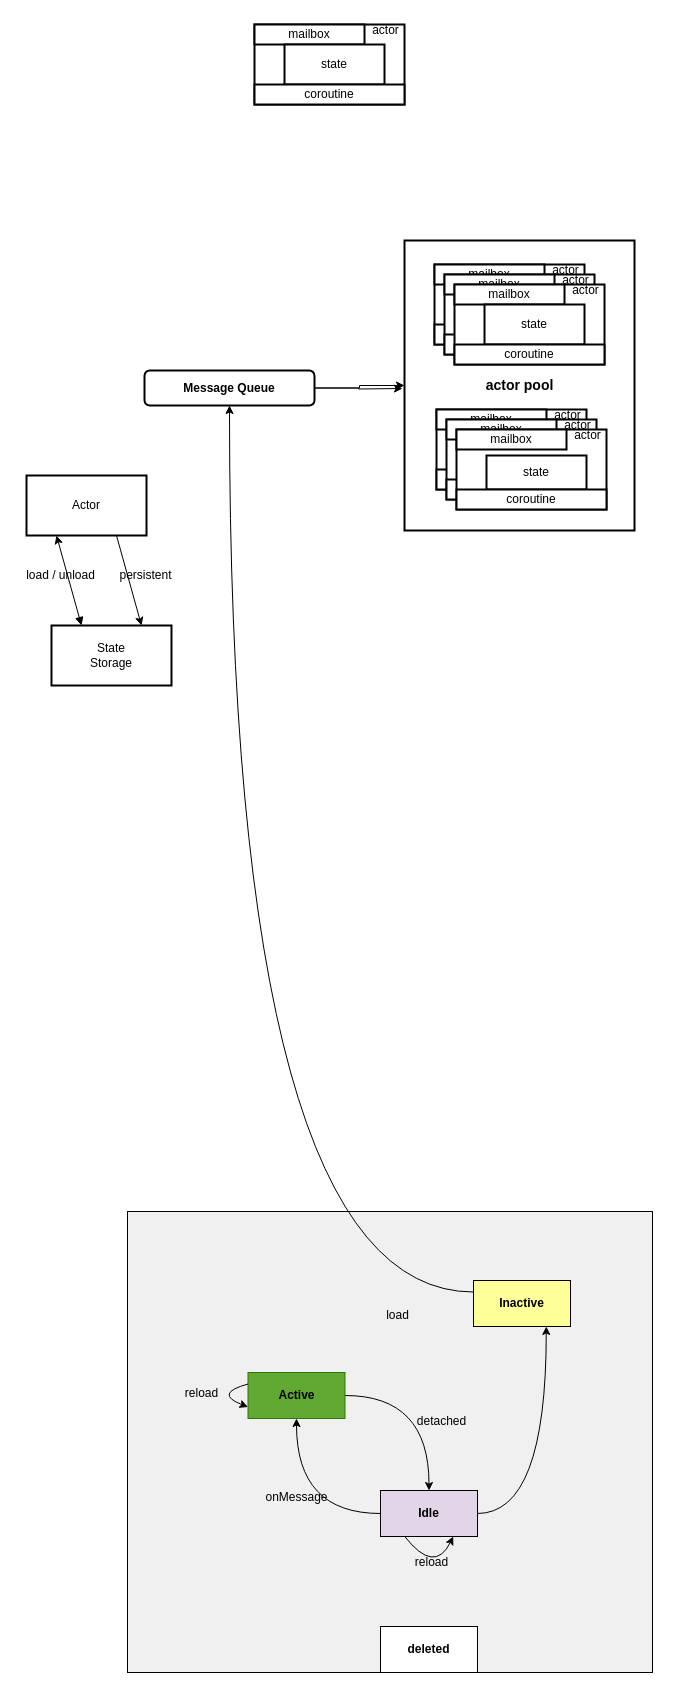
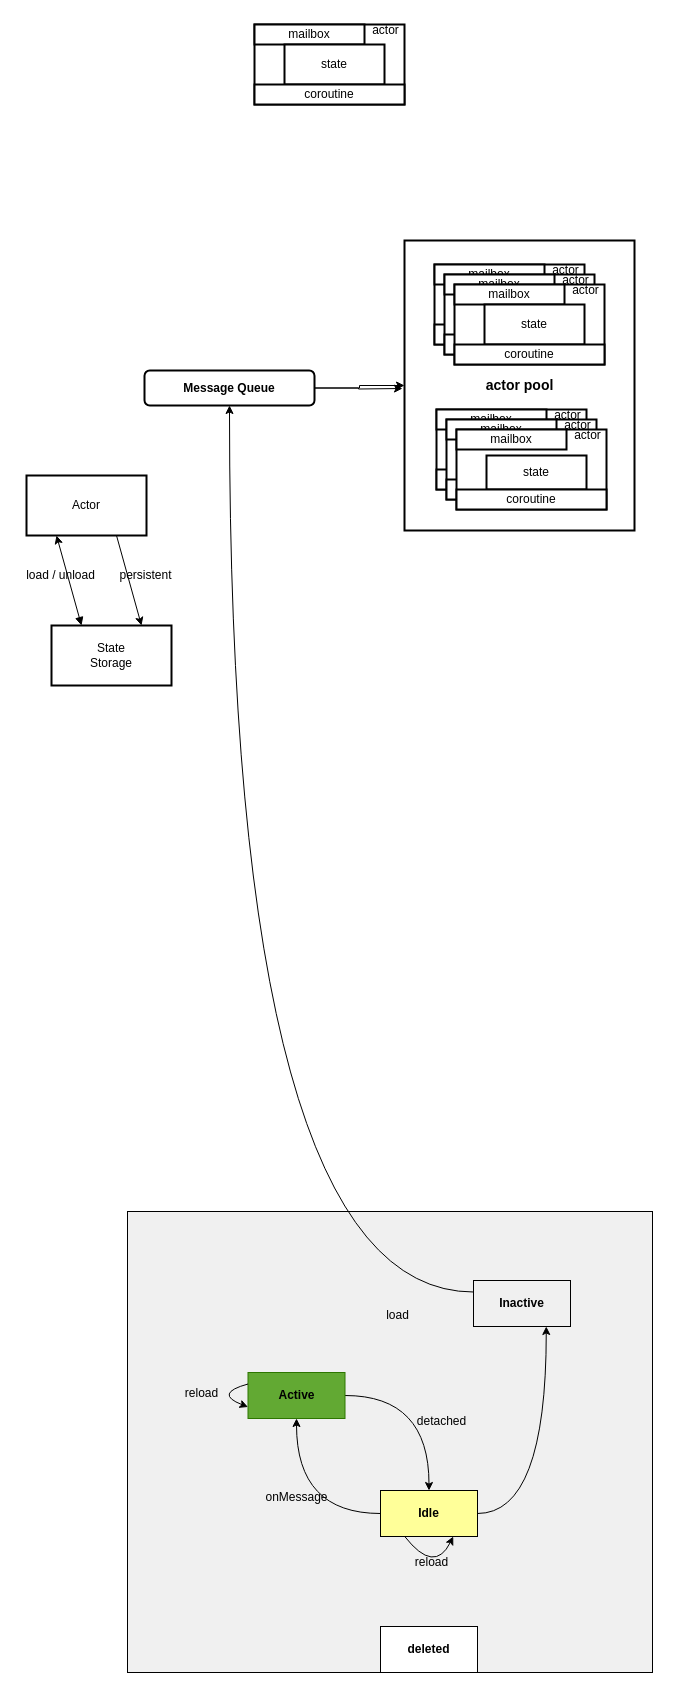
node "Inactive": fillcolor #ffff99 -> #f0f0f0
node "Idle": fillcolor #e1d5e7 -> #ffff99
